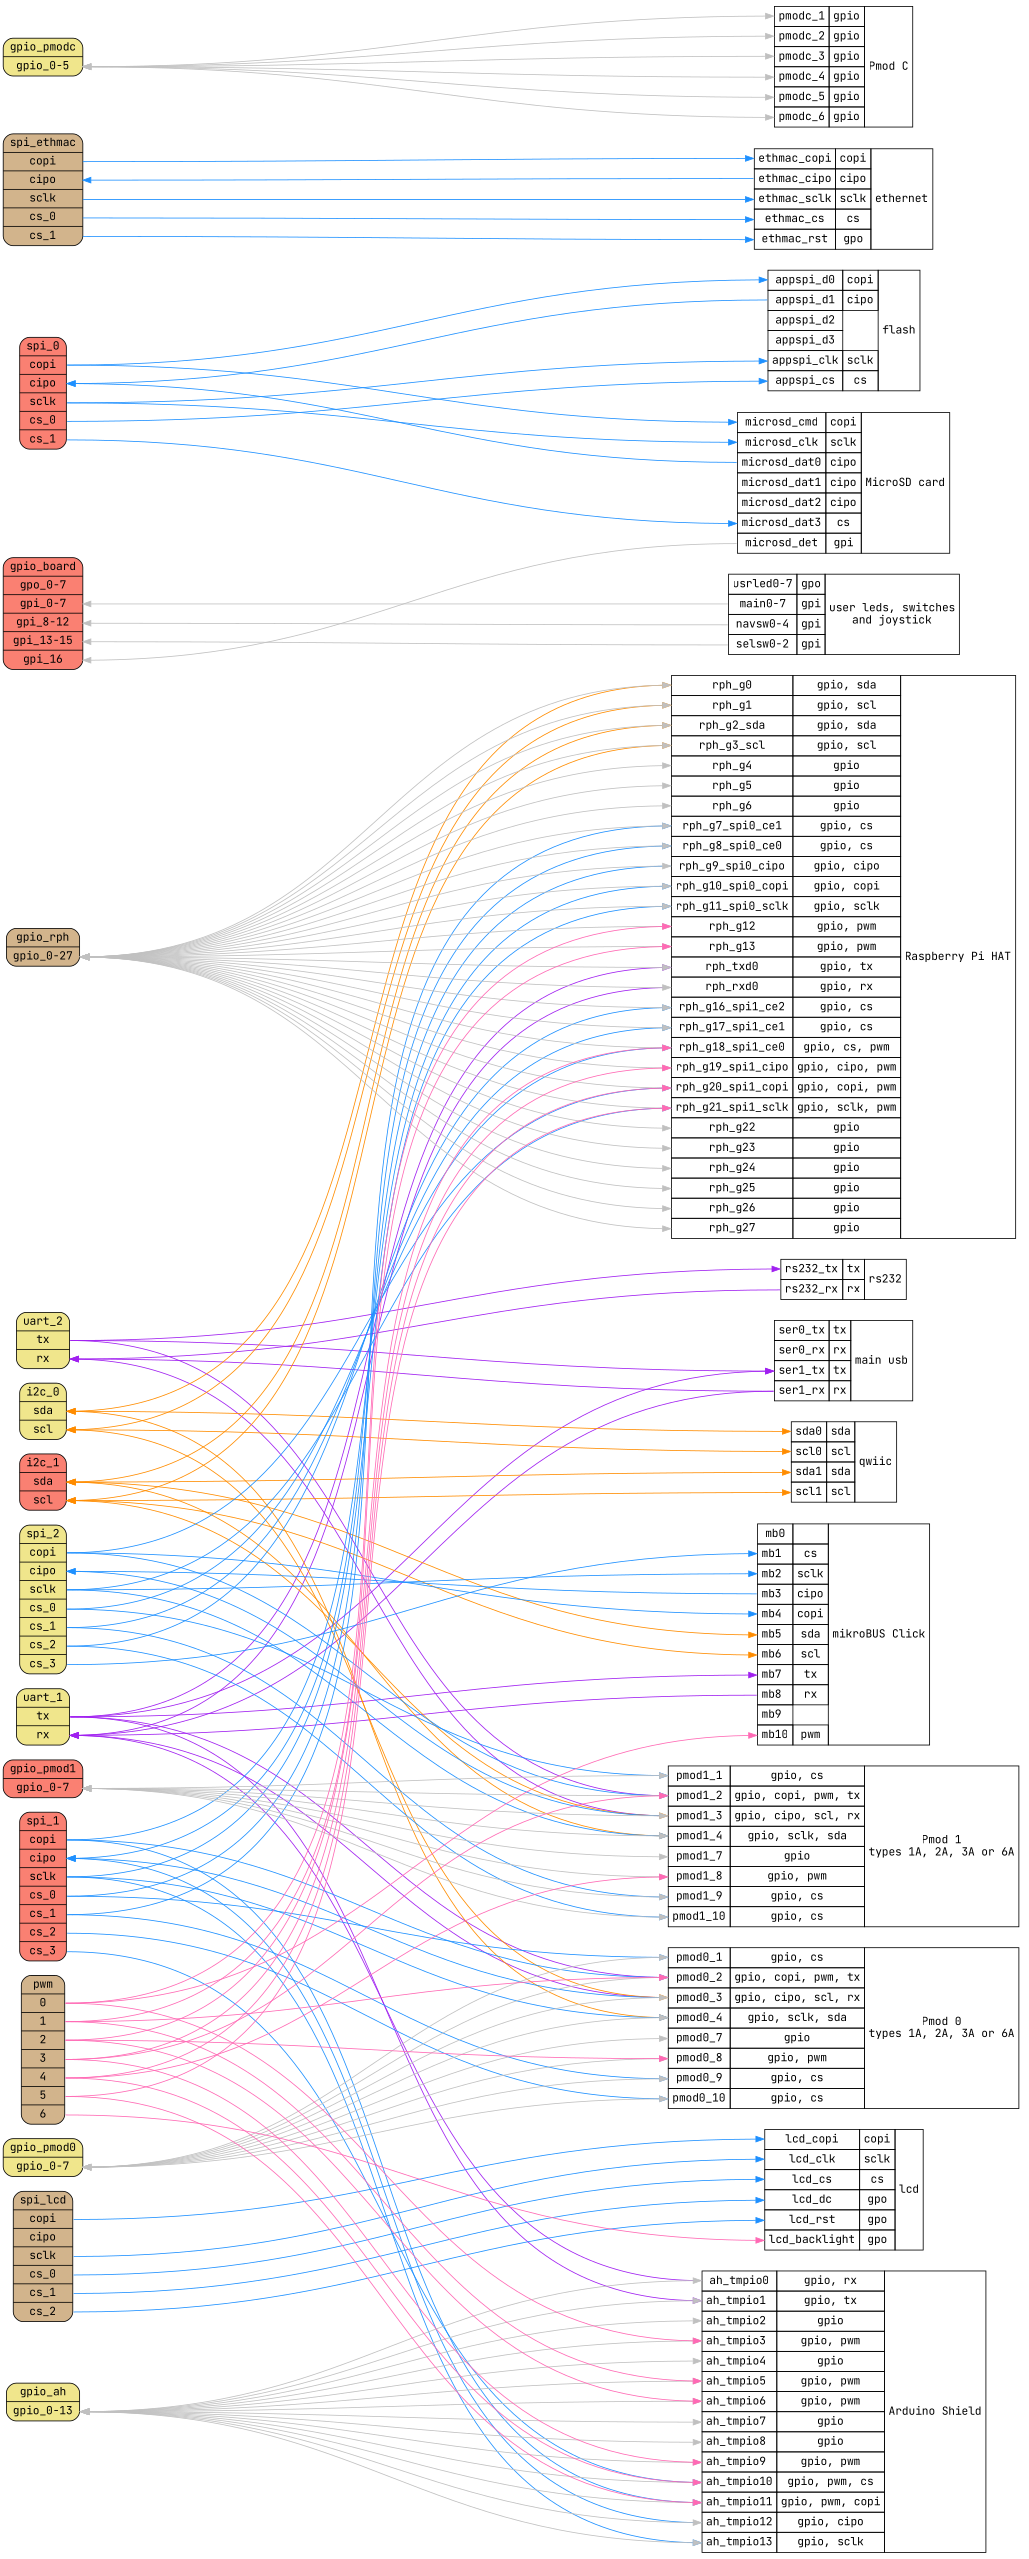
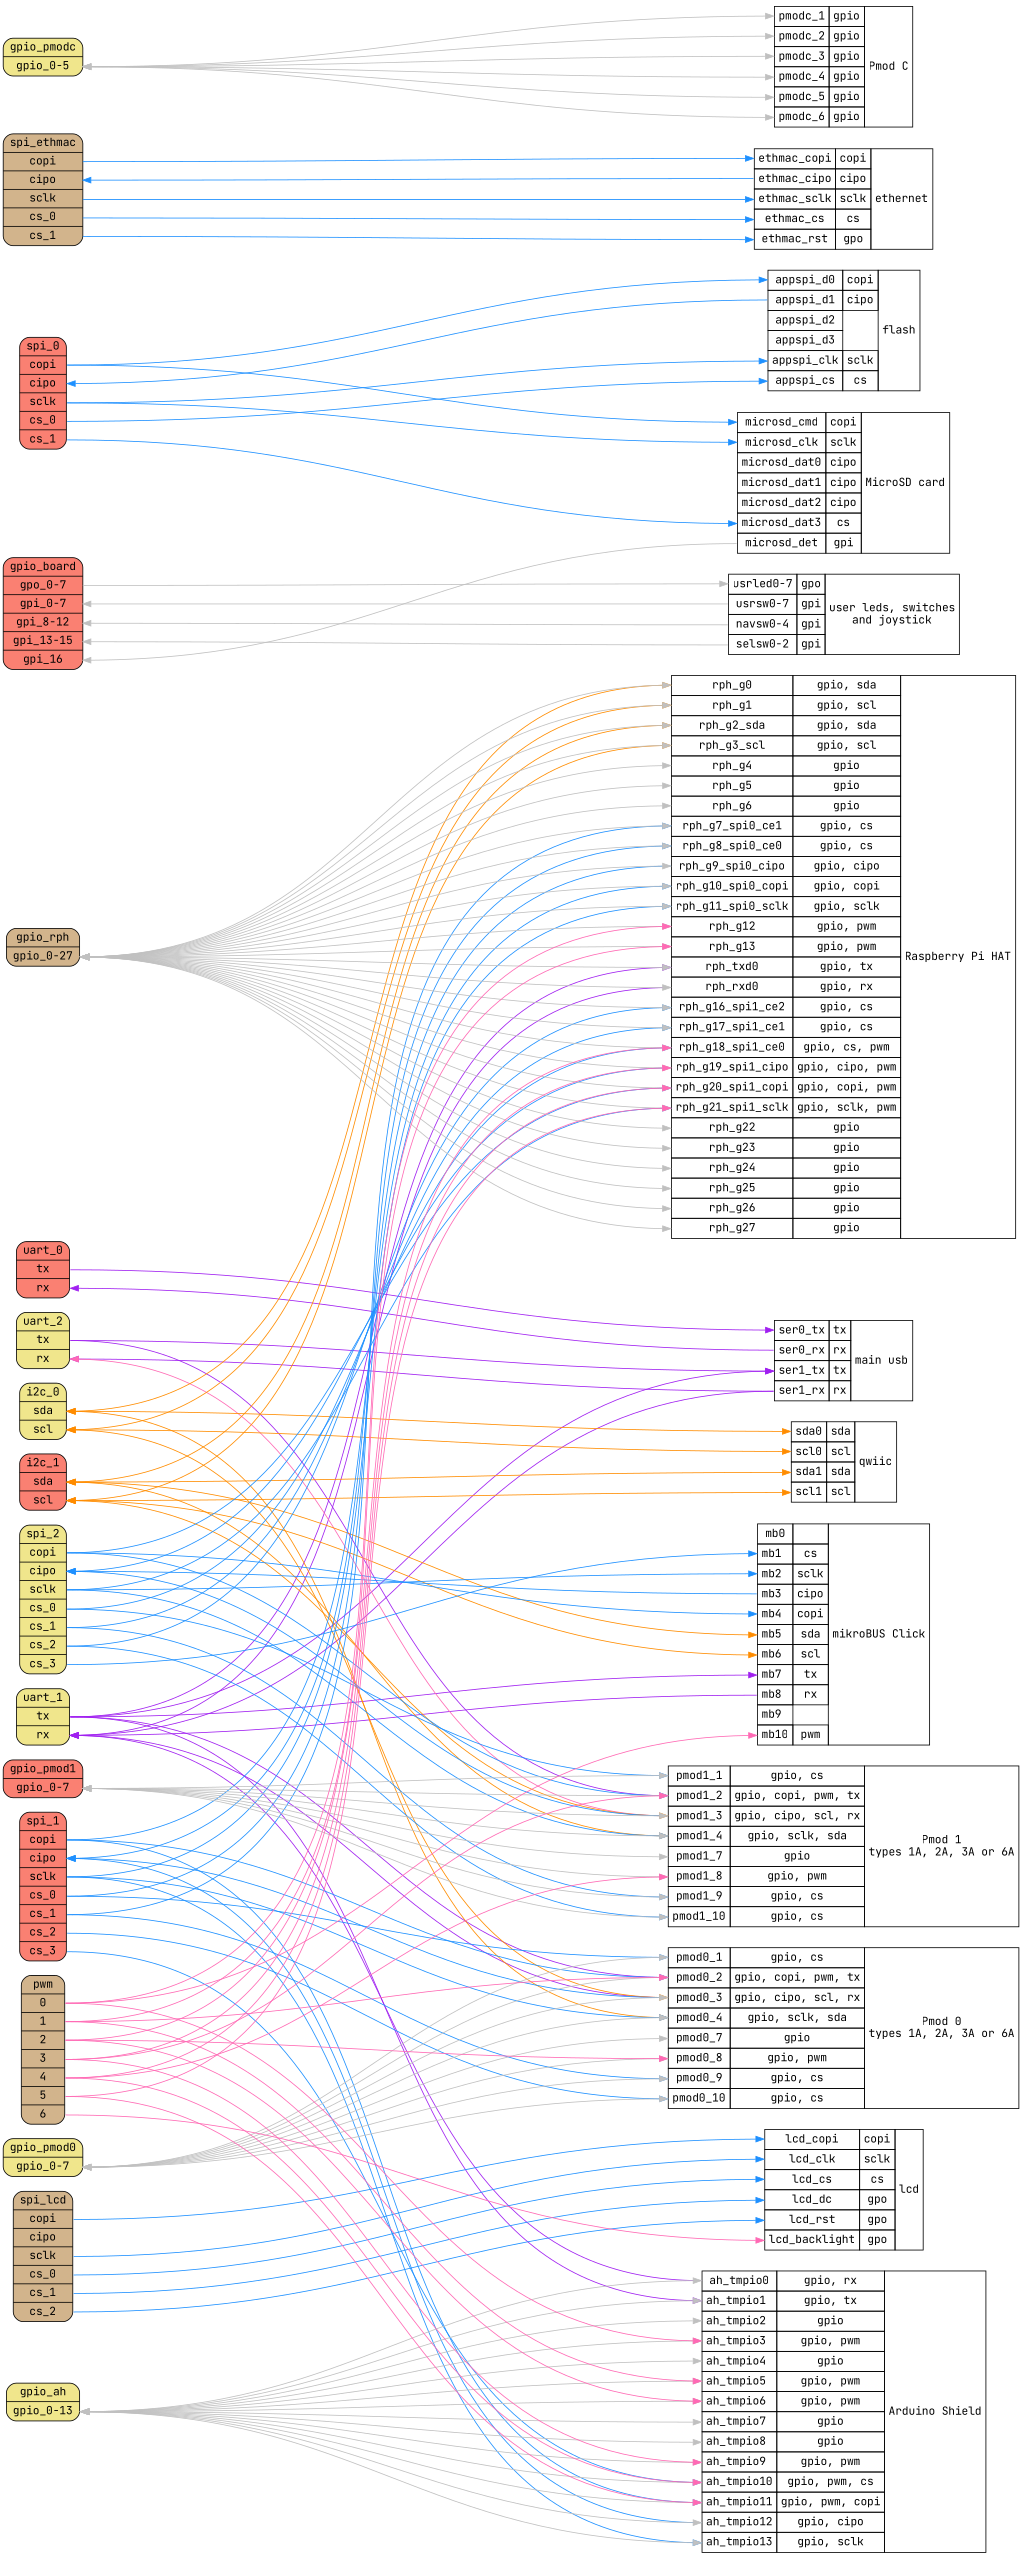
edge "microsd_cmd" -> "spi_0": removed
edge "gpio_board" -> "usrled0-7": added
node "usrled0-7": text "main0-7" -> "usrsw0-7"
node "uart_0": added
node "rs232_tx": removed
edge "rph_g0" -> "spi_2": added
edge "pmod1_1" -> "uart_2": color purple -> hotpink
